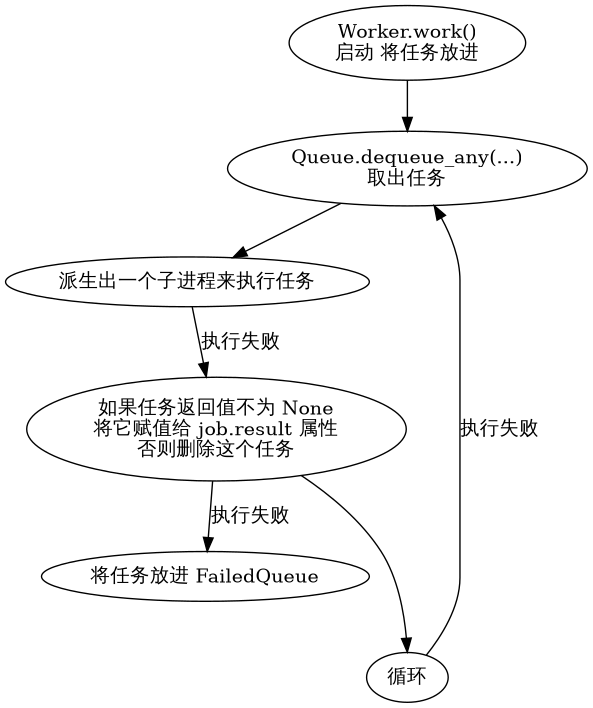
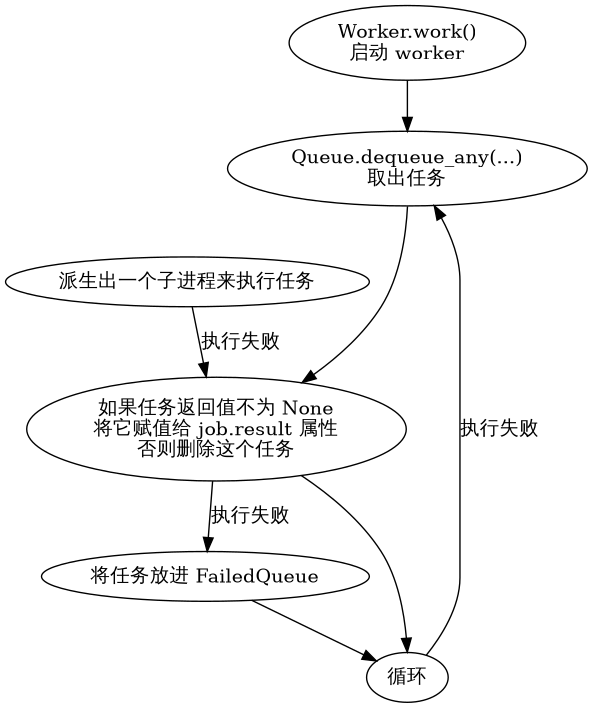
node "Worker.work() 启动 将任务放进": label "Worker.work() 启动 将任务放进" -> "Worker.work() 启动 worker"
edge "Queue.dequeue_any(...) 取出任务" -> "派生出一个子进程来执行任务": now "Queue.dequeue_any(...) 取出任务" -> "如果任务返回值不为 None 将它赋值给 job.result 属性 否则删除这个任务"
edge "将任务放进 FailedQueue" -> "循环": added
